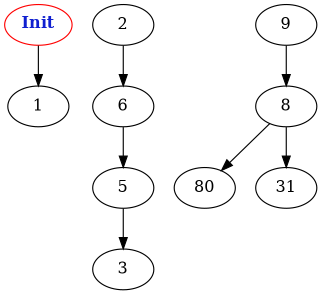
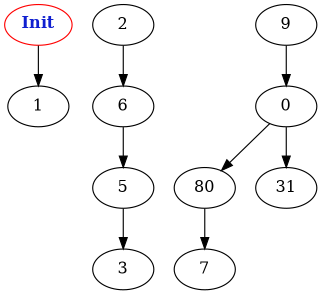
node "8": label "8" -> "0"
node "7": added
